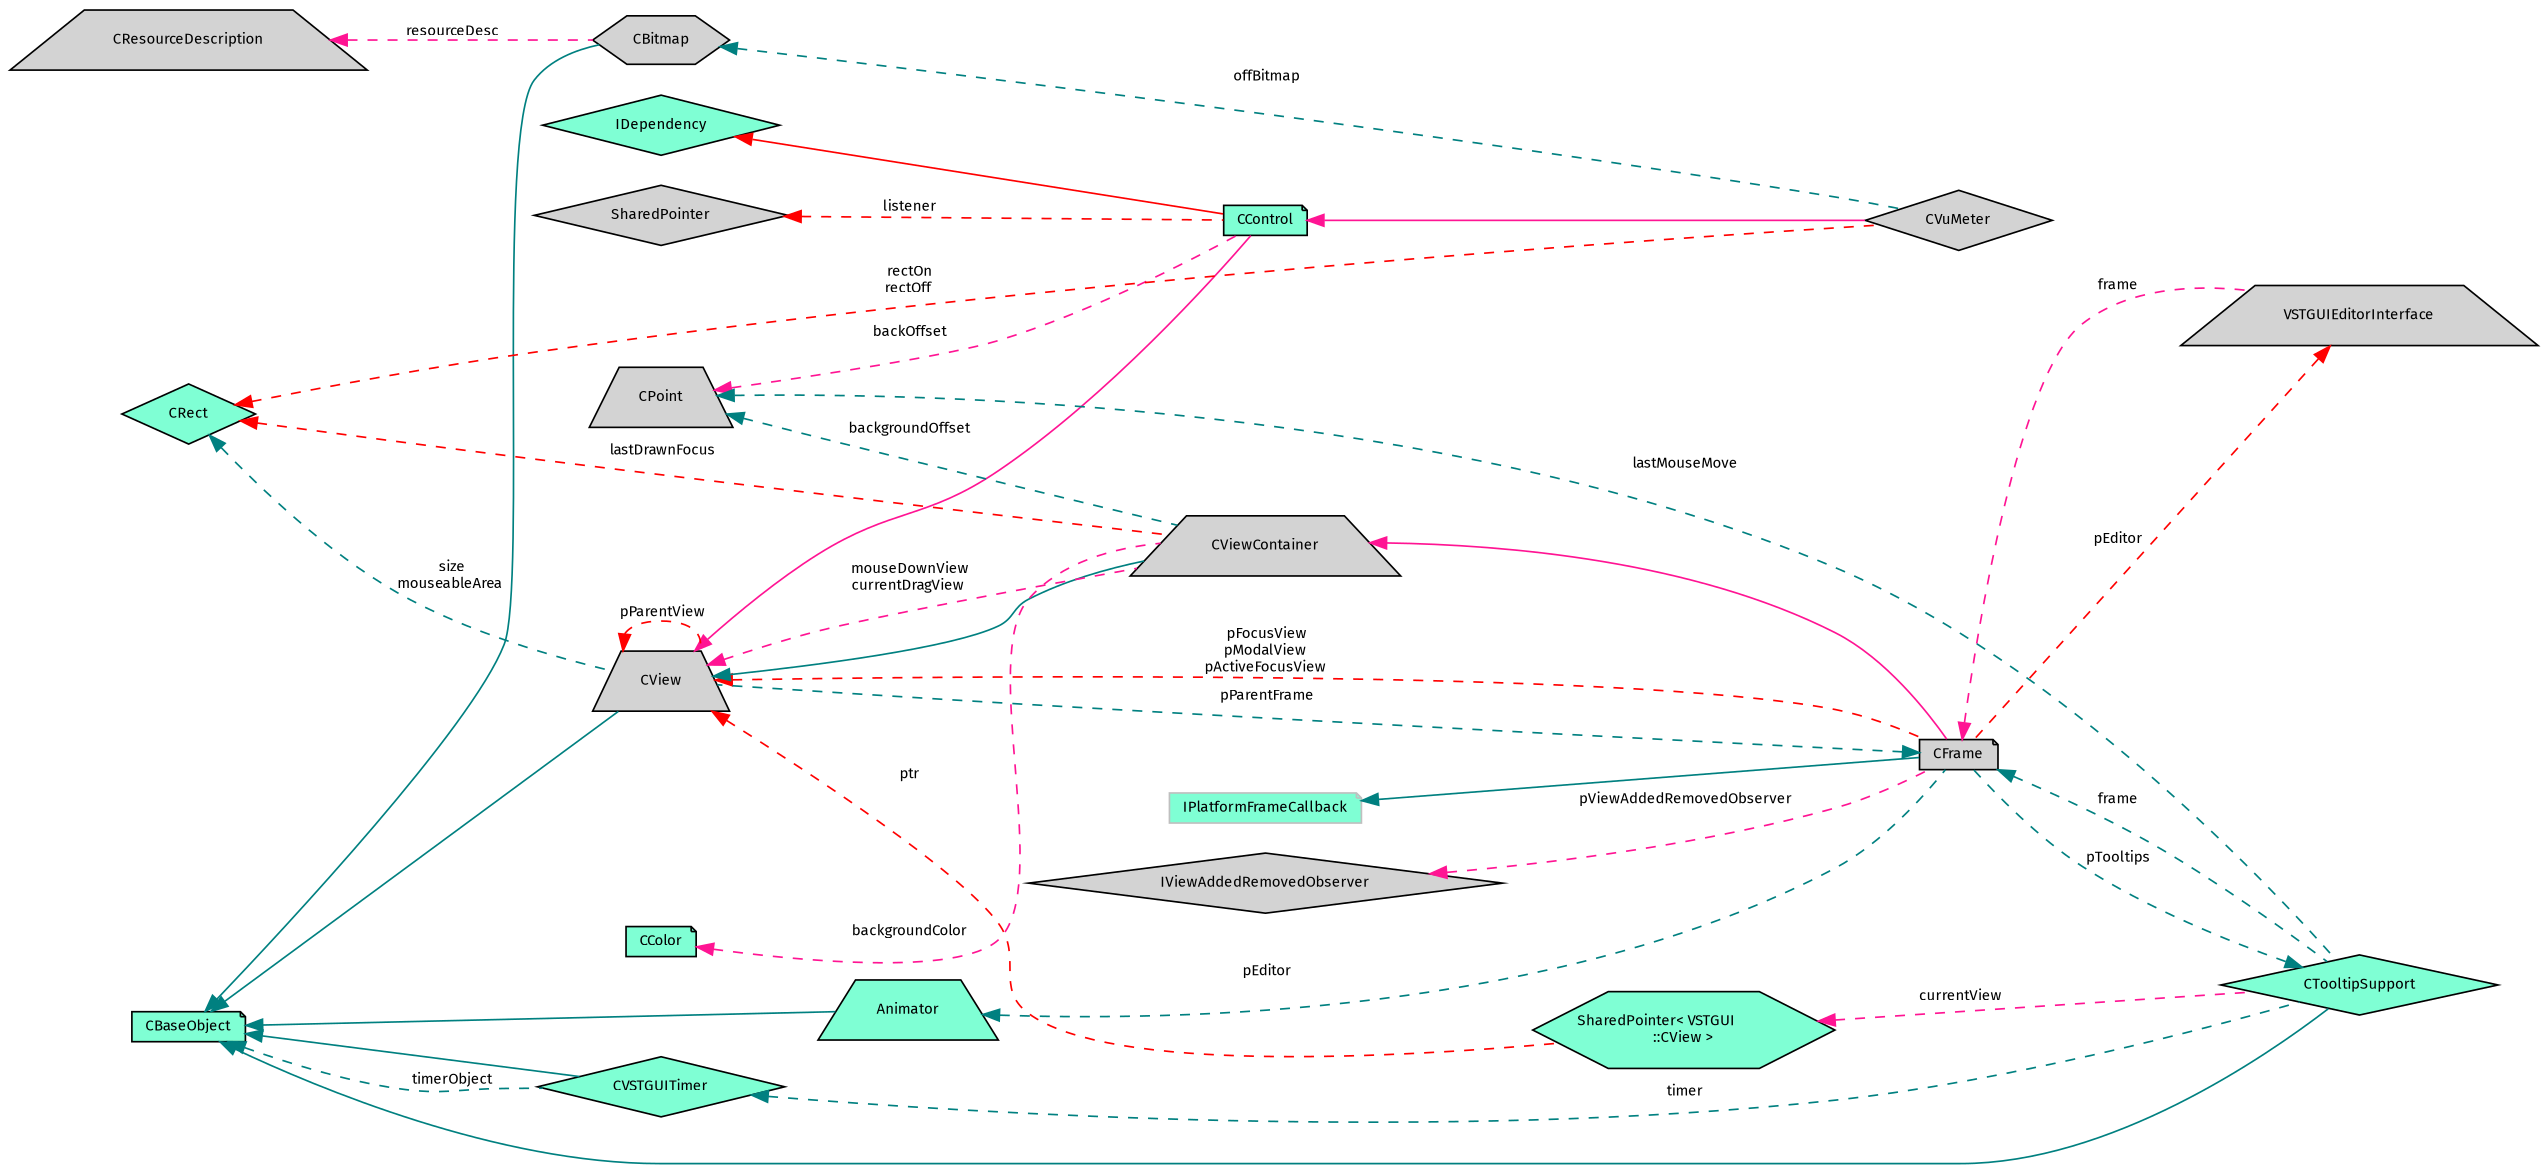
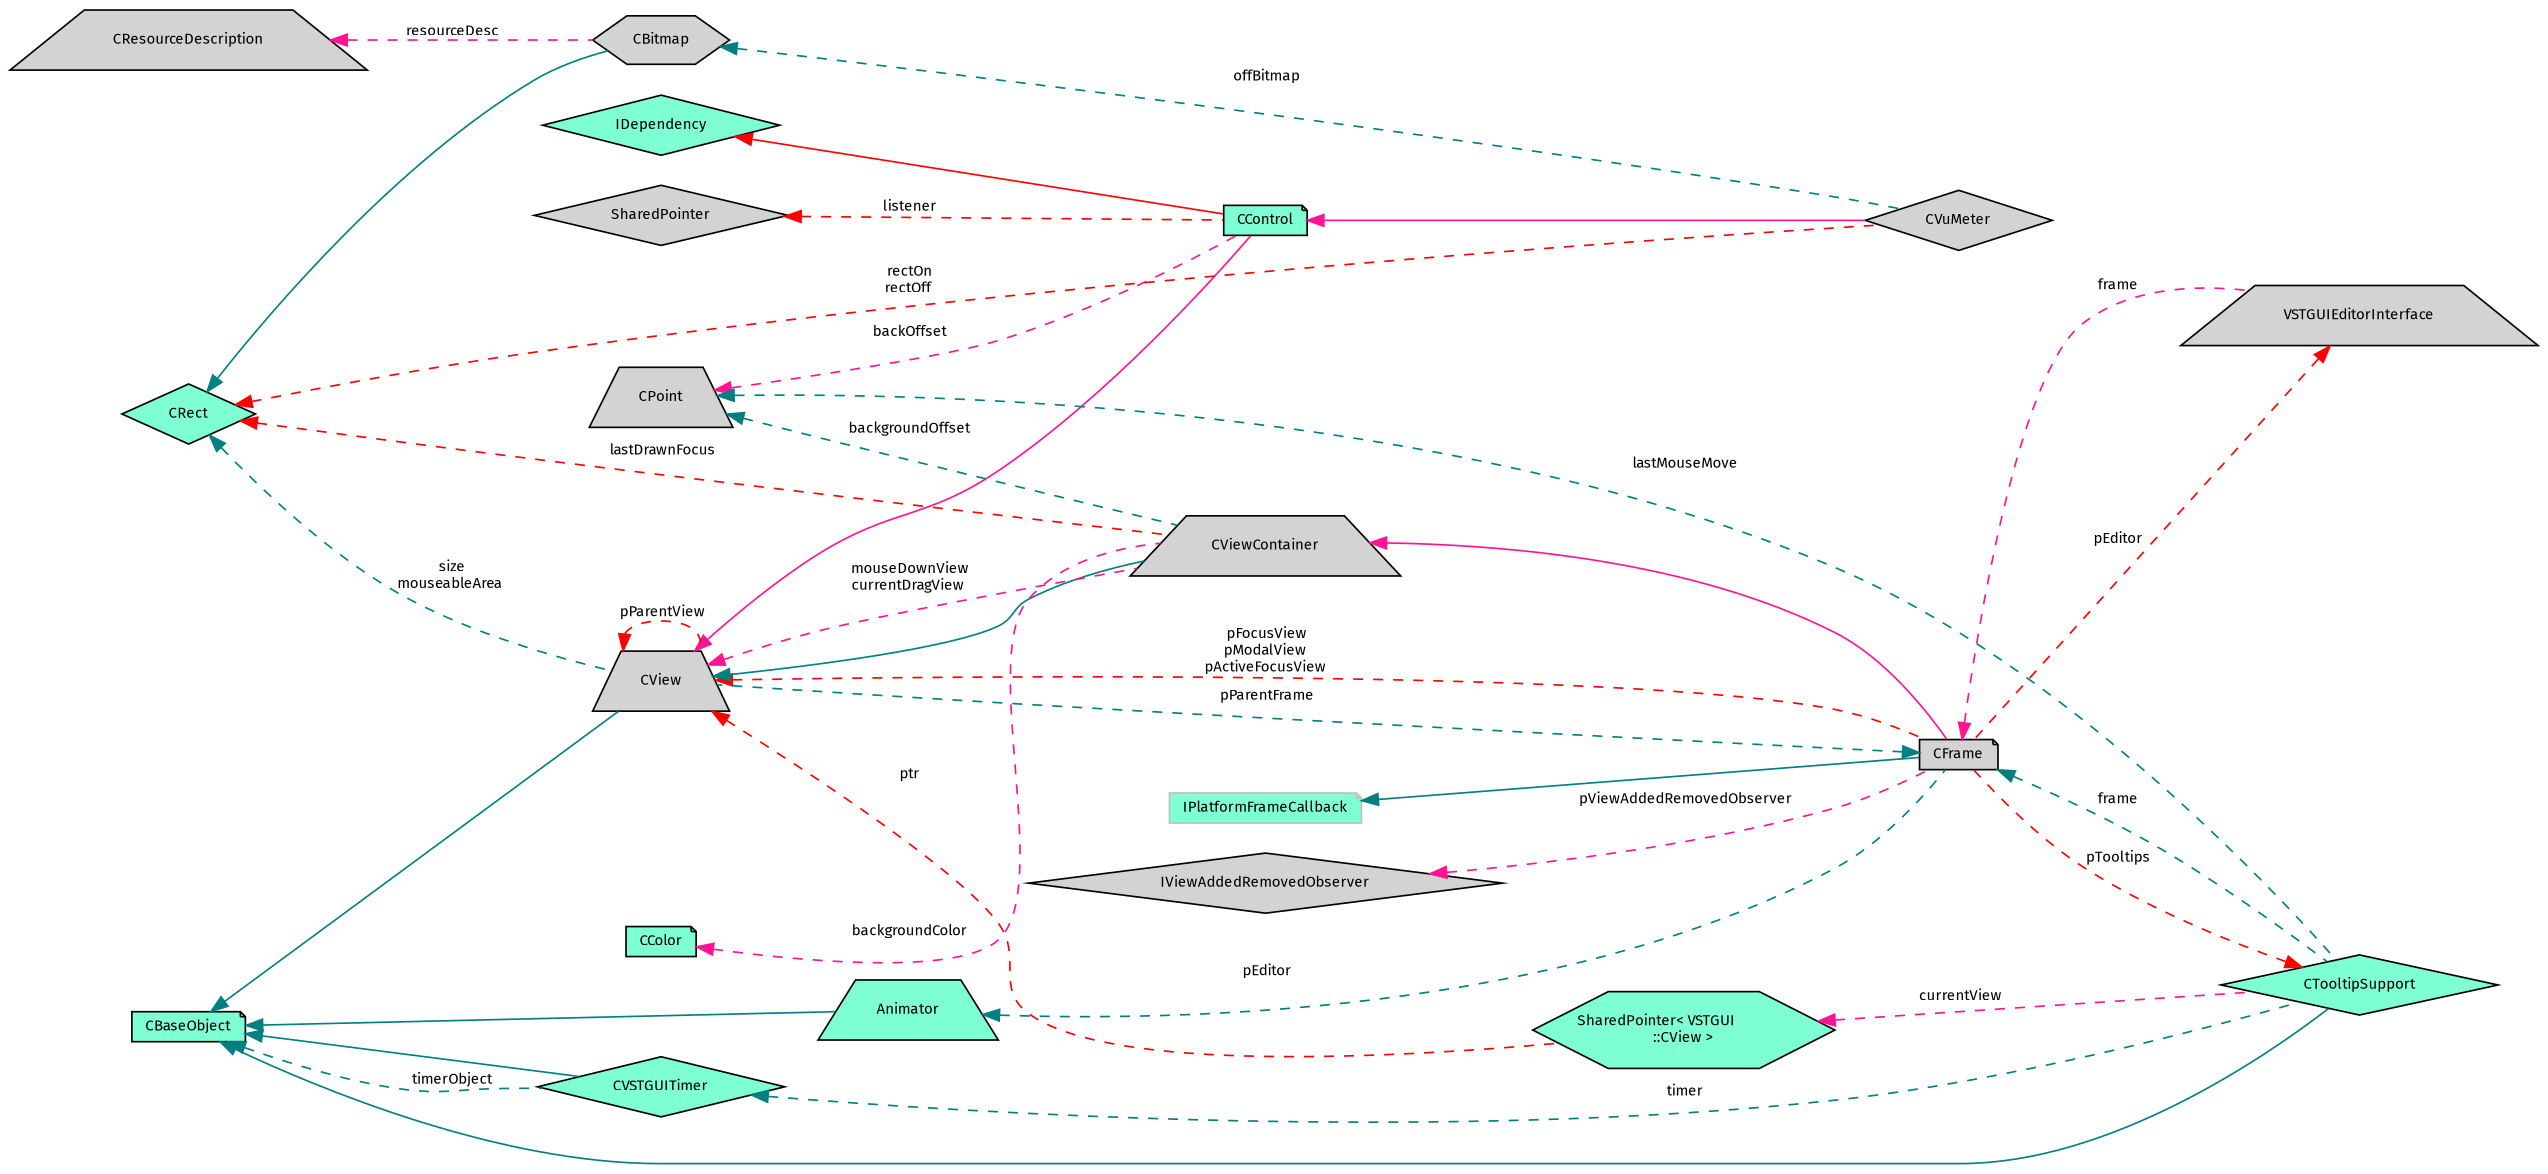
edge "CBitmap" -> "CBaseObject": now "CBitmap" -> "CRect"
edge "CFrame" -> "CTooltipSupport": color teal -> red
